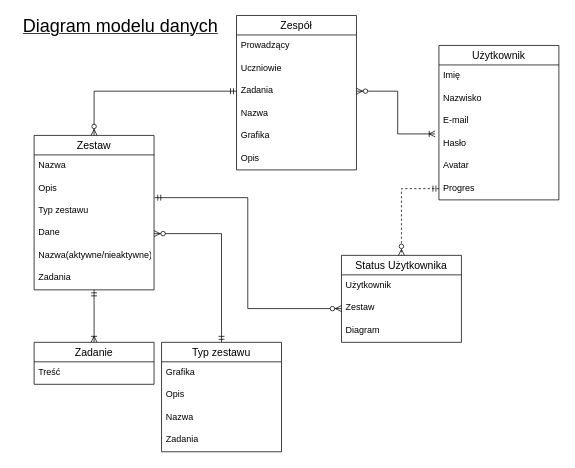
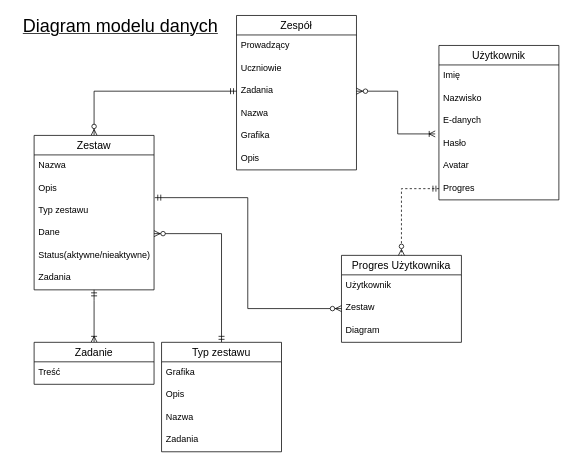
node "E-mail": label "E-mail" -> "E-danych"
node "Nazwa(aktywne/nieaktywne)": label "Nazwa(aktywne/nieaktywne)" -> "Status(aktywne/nieaktywne)"
node "Status Użytkownika": label "Status Użytkownika" -> "Progres Użytkownika"
